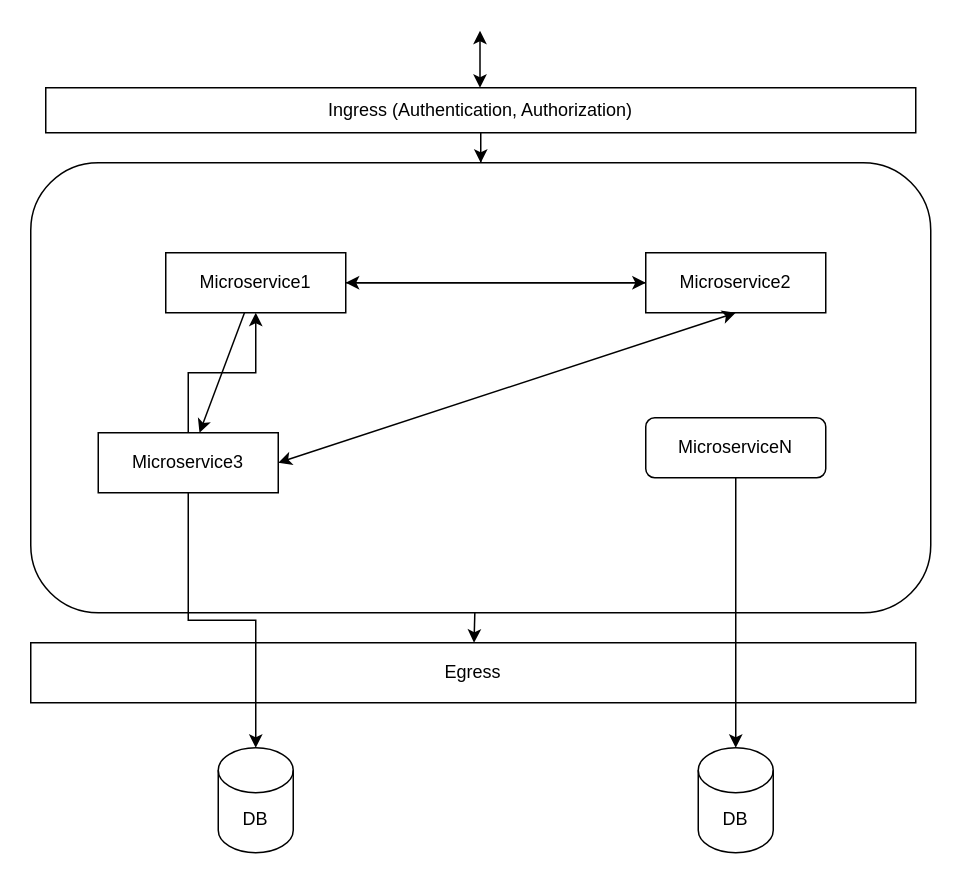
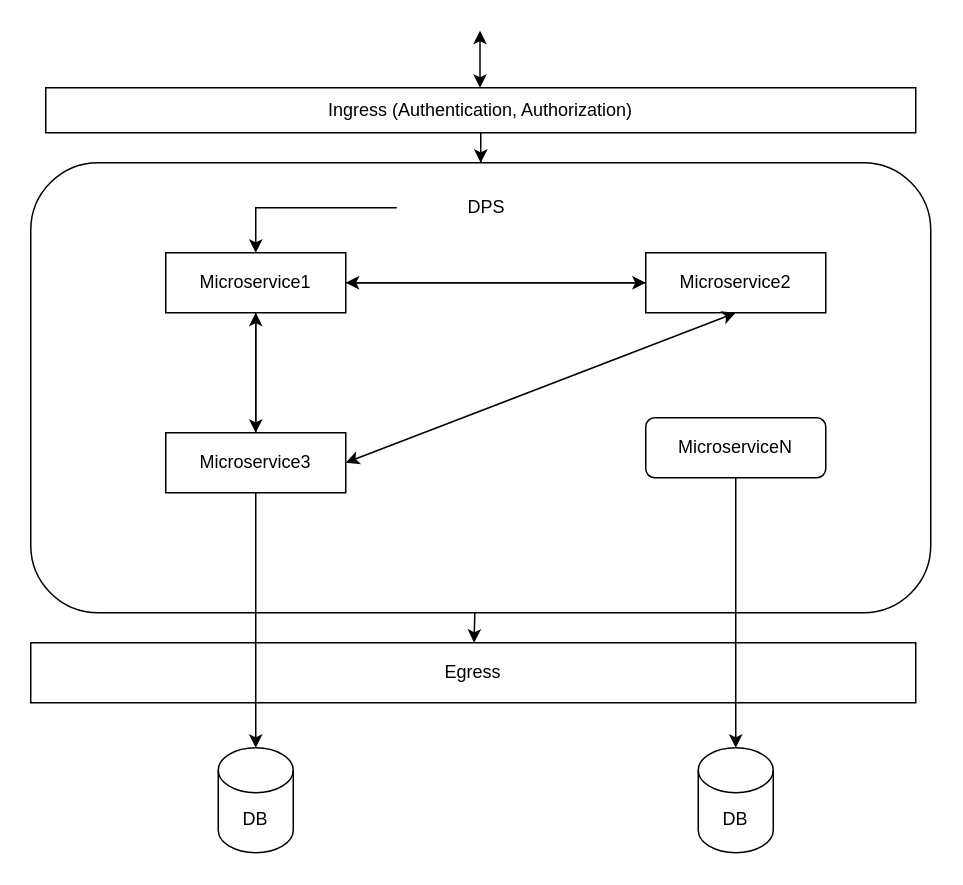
edge "DPS" -> "Microservice1": added
node "DPS": added
node "Microservice3": moved (188, 463) -> (256, 463)
